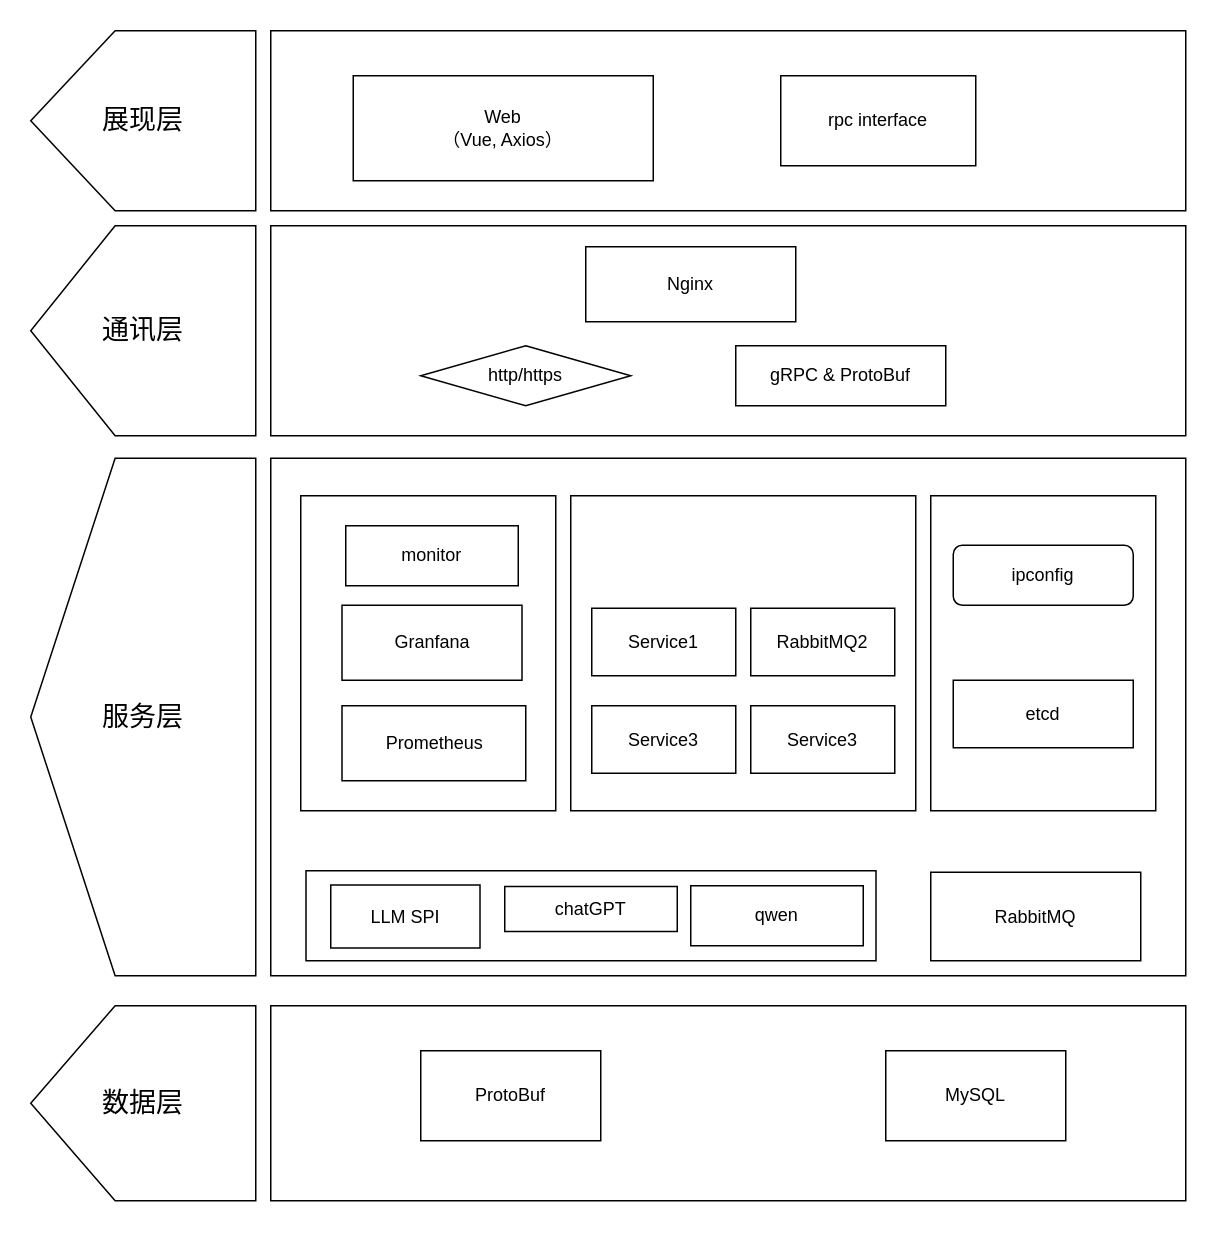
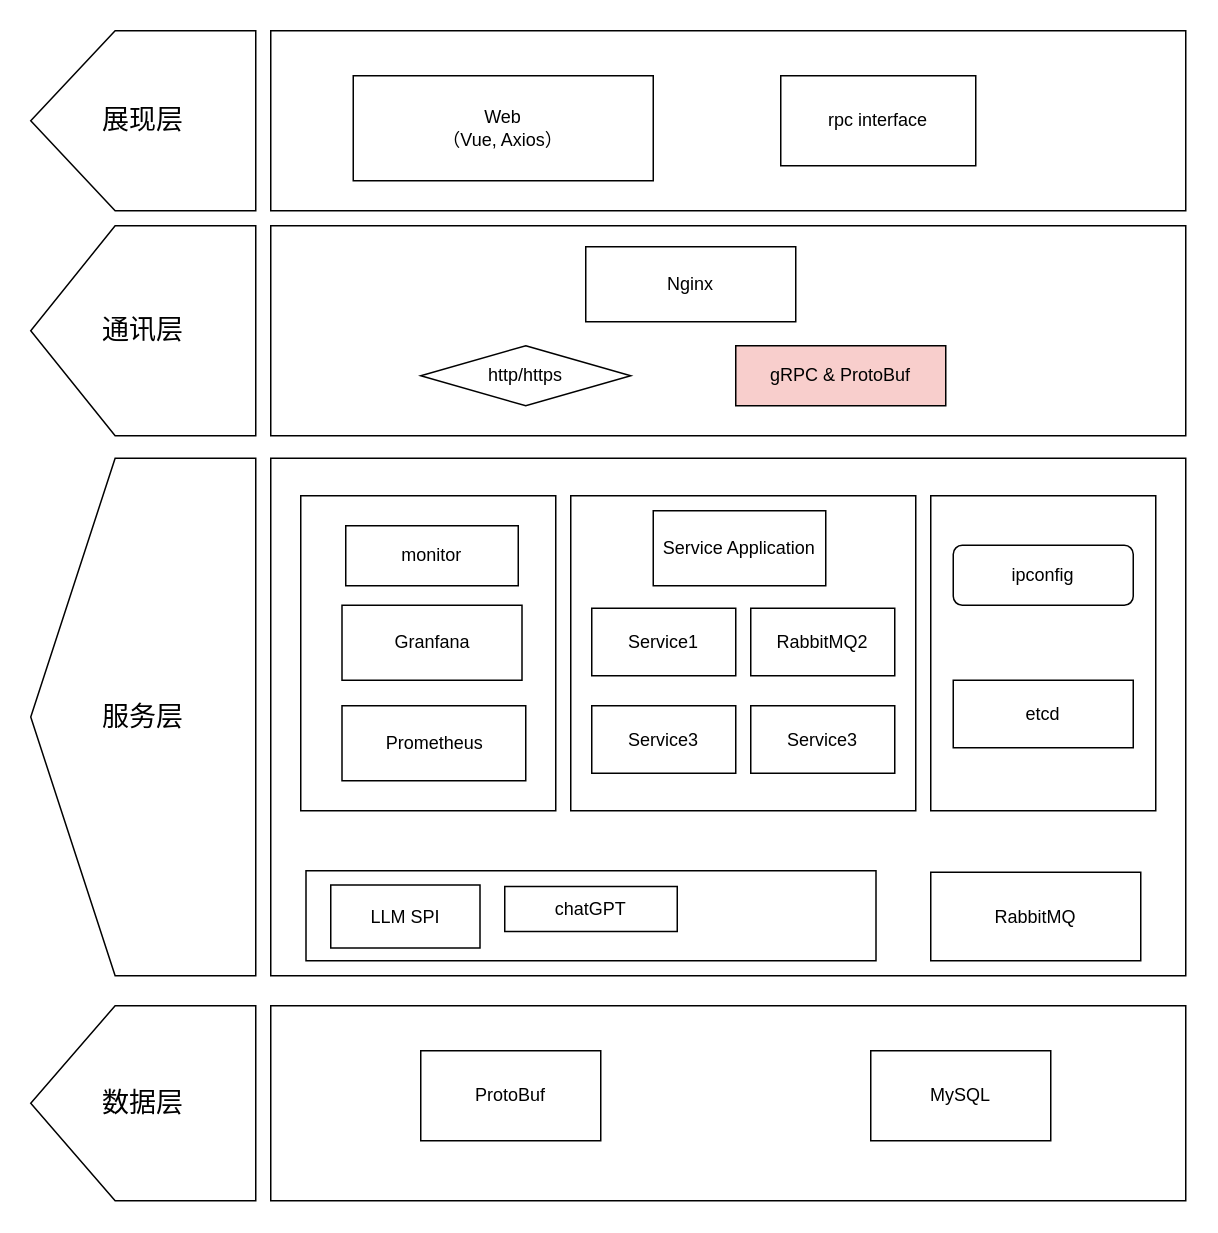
node "gRPC & ProtoBuf": fillcolor #ffffff -> #f8cecc
node "Service Application": added
node "qwen": removed
node "MySQL": moved (976, 1096) -> (961, 1096)
